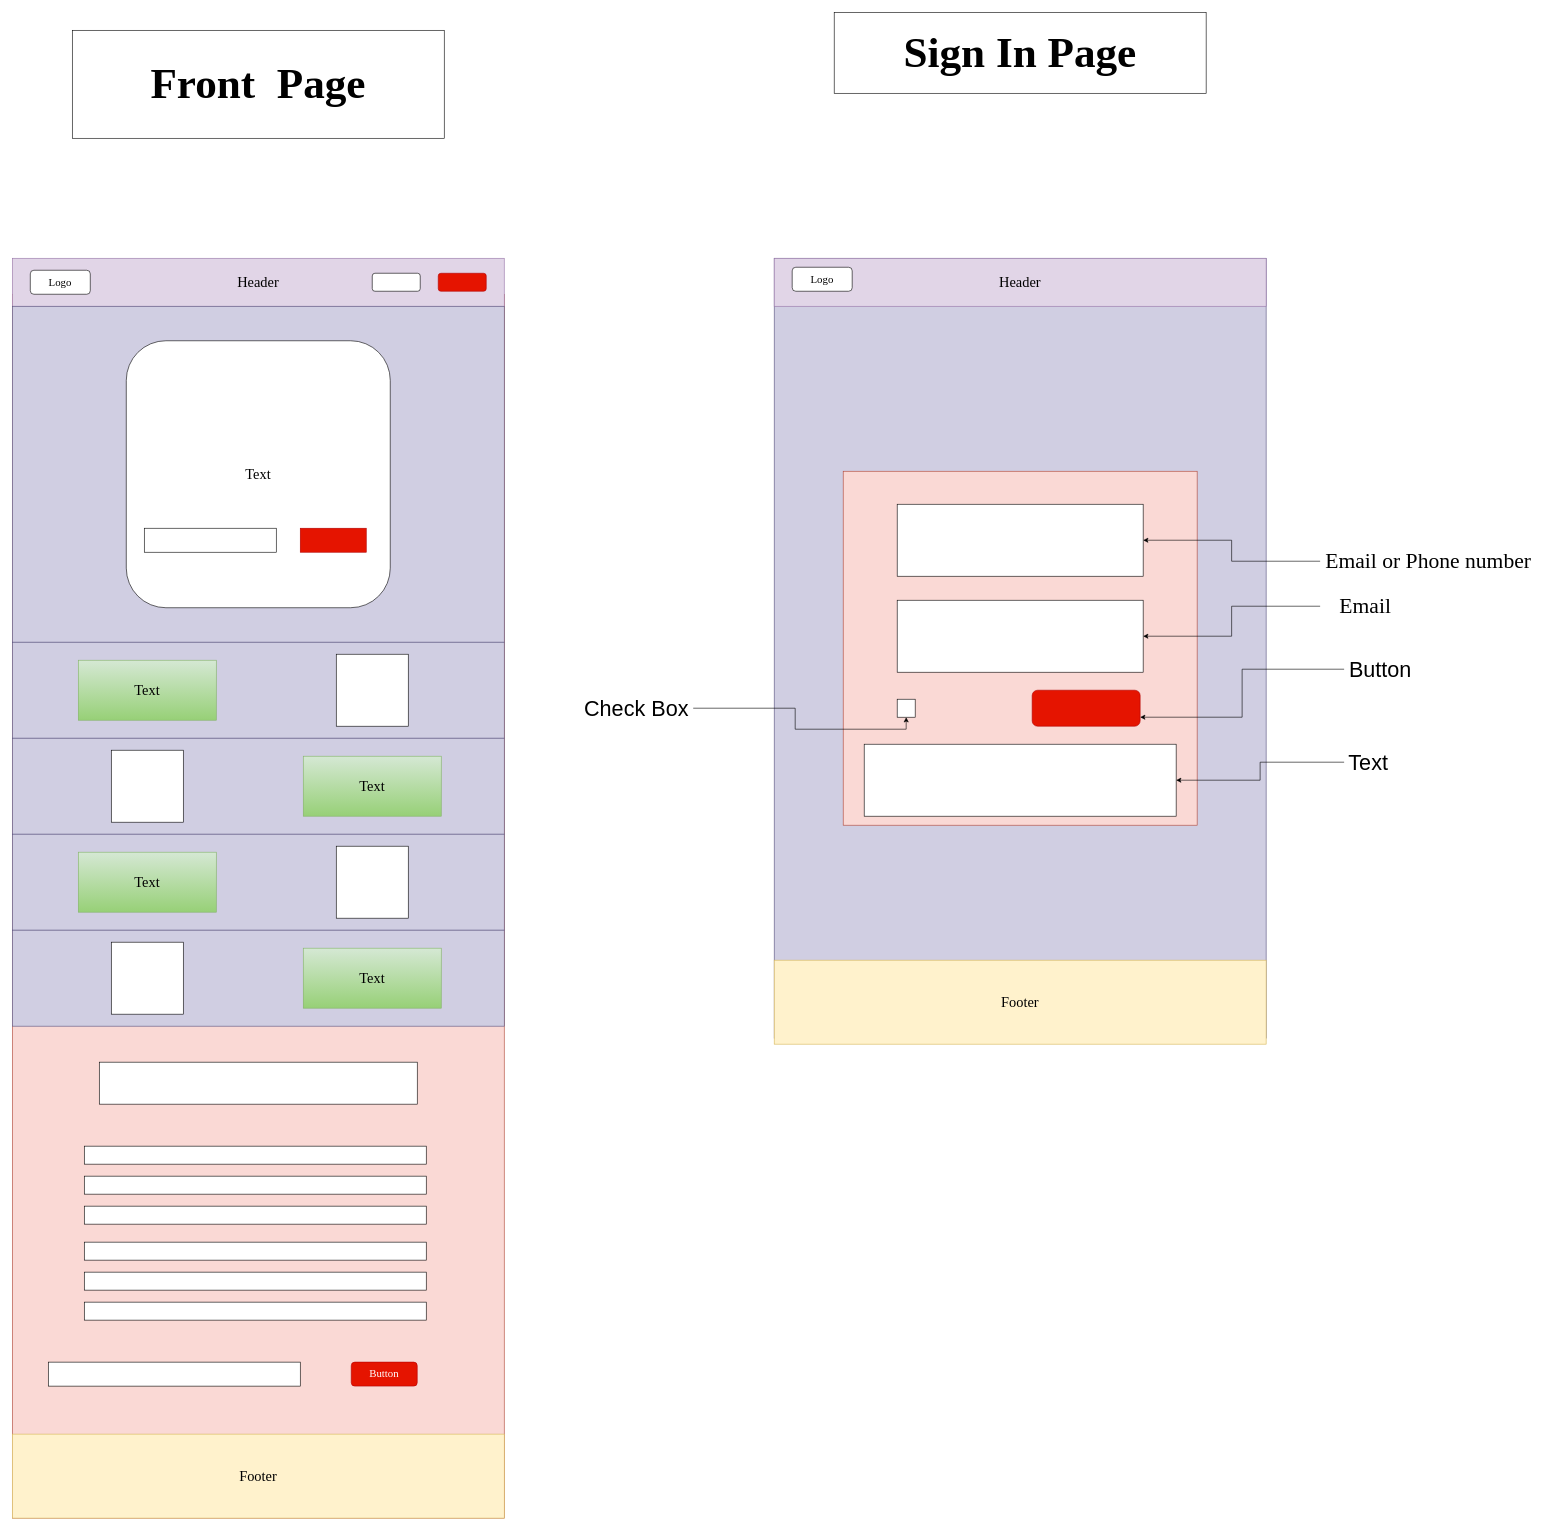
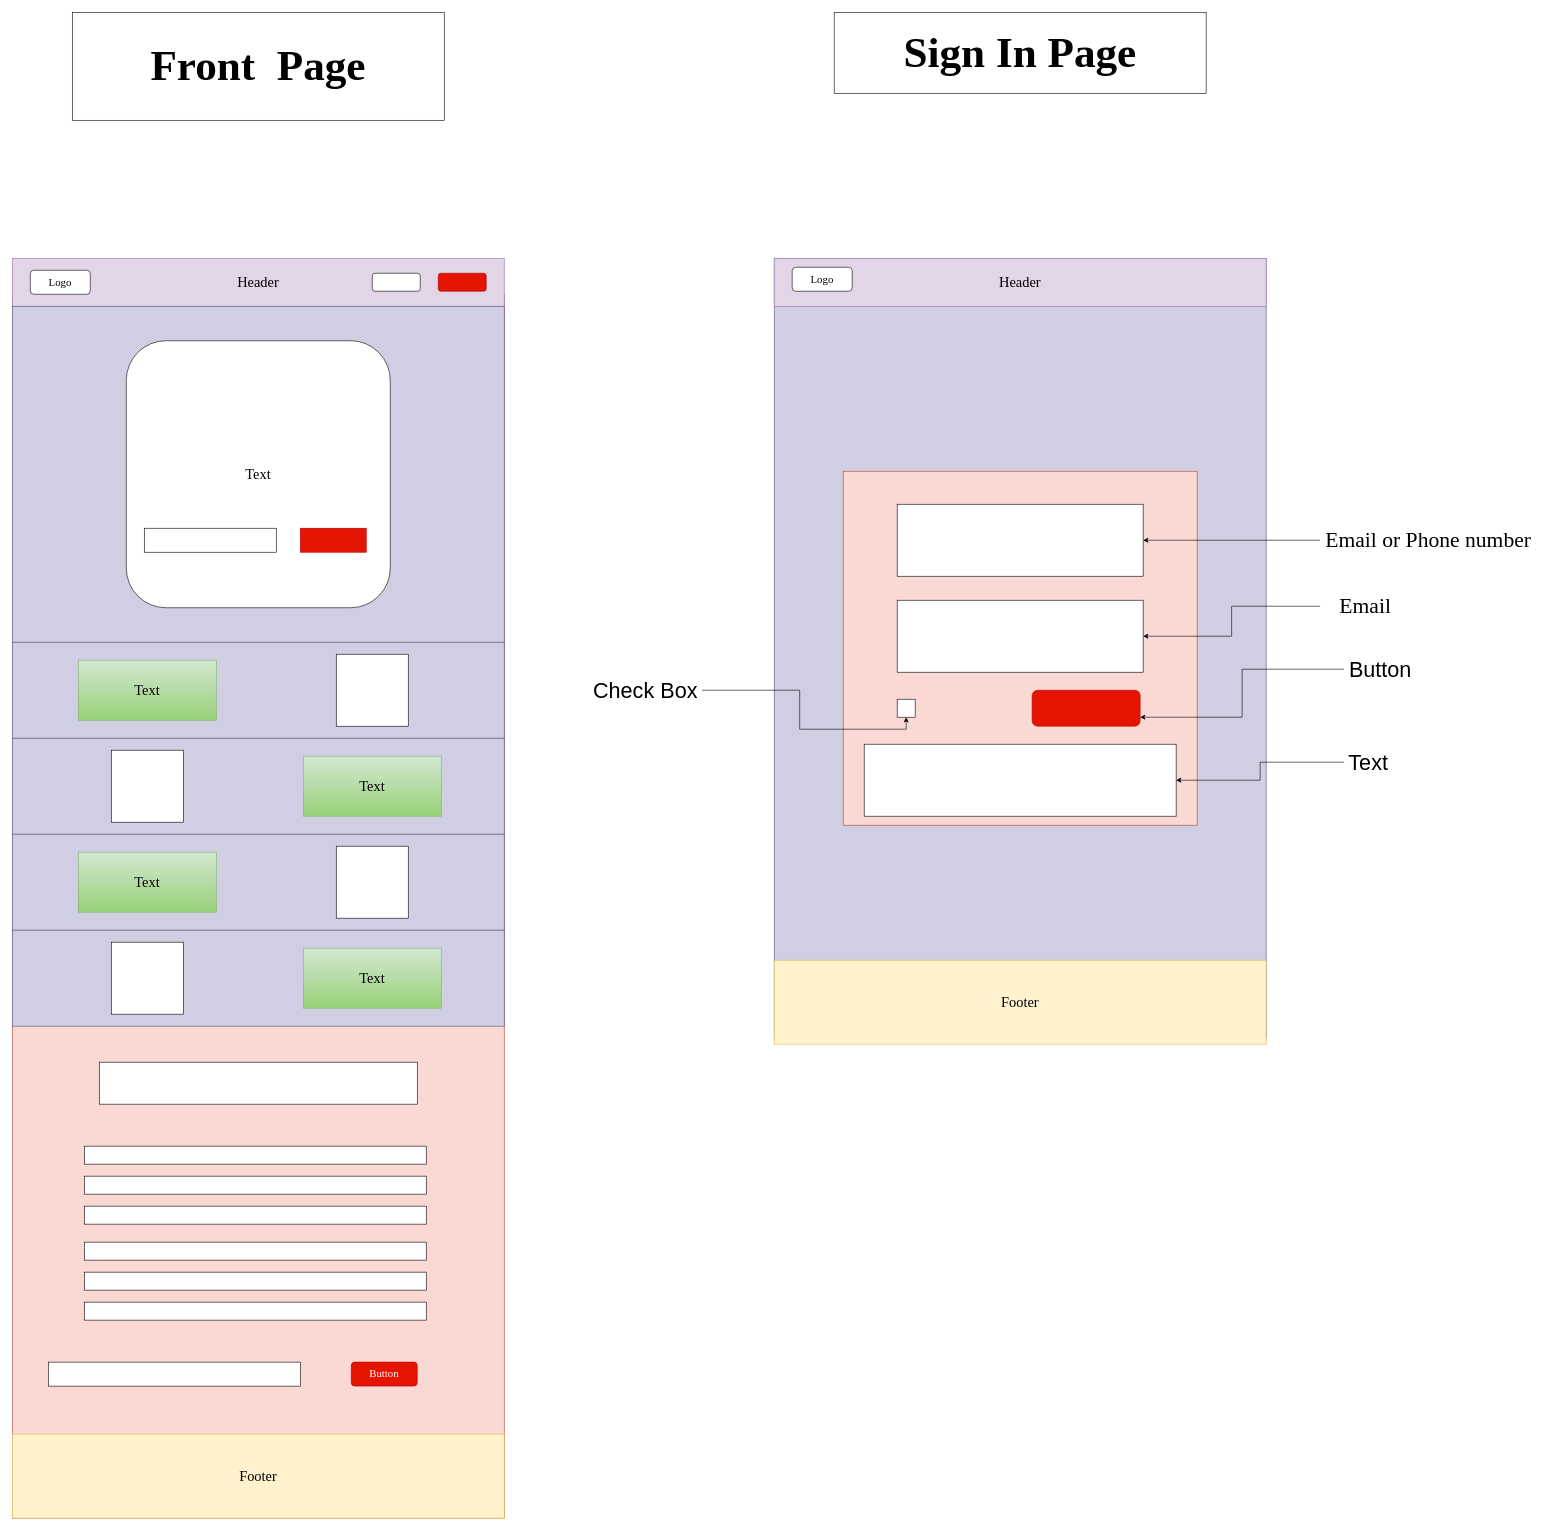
node "Front Page": moved (258, 84) -> (258, 66)
node "Email or Phone number": moved (1428, 561) -> (1428, 540)
node "Check Box": moved (636, 708) -> (645, 690)
